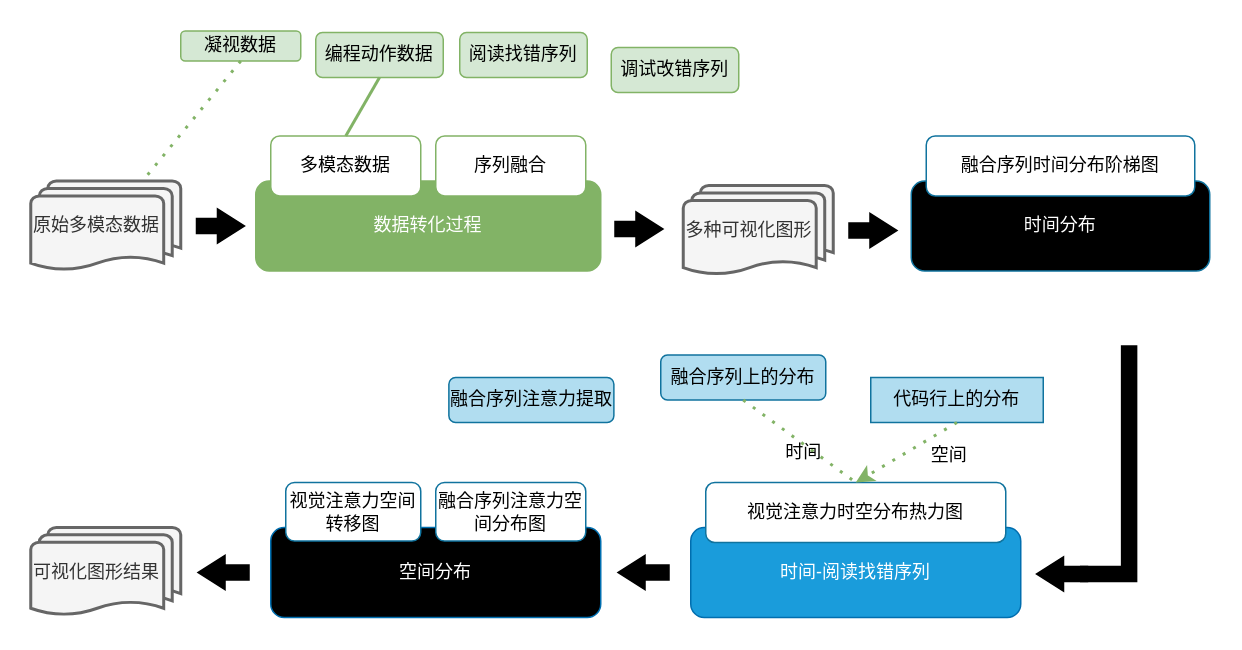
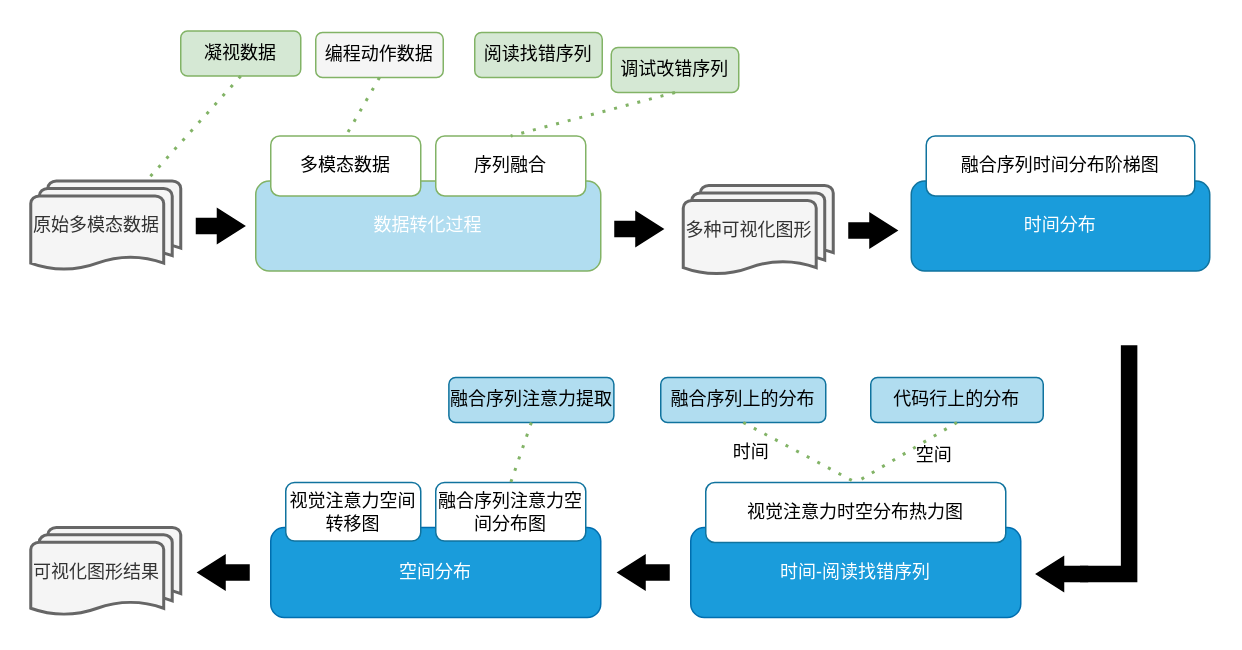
node "凝视数据": size 120x30 -> 120x45
node "编程动作数据": fillcolor #d5e8d4 -> #f5f5f5
node "阅读找错序列": moved (524, 55) -> (539, 55)
edge "编程动作数据" -- "多模态数据": style solid -> dashed
edge "调试改错序列" -- "序列融合": added
node "数据转化过程": fillcolor #82b366 -> #b1ddf0
node "时间分布": fillcolor #000000 -> #1a9cdb
node "融合序列上的分布": moved (743, 377) -> (743, 400)
node "代码行上的分布": shape rectangle -> rounded rectangle
node "时间": moved (803, 452) -> (751, 452)
edge "融合序列注意力提取" -- "融合序列注意力空间分布图": added
node "空间": moved (948, 455) -> (933, 455)
edge "代码行上的分布" -> "视觉注意力时空分布热力图": arrowhead classic -> none
node "空间分布": fillcolor #000000 -> #1a9cdb
